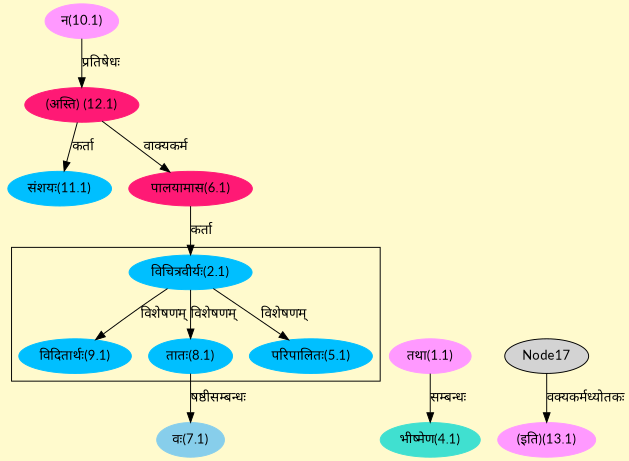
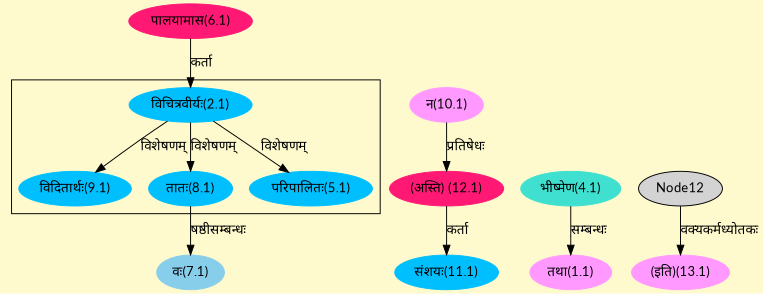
edge "(अस्ति) (12.1)" -> "पालयामास(6.1)": removed, label "वाक्यकर्म"
node "Node17": label "Node17" -> "Node12"
edge "तथा(1.1)" -> "भीष्मेण(4.1)": reversed
